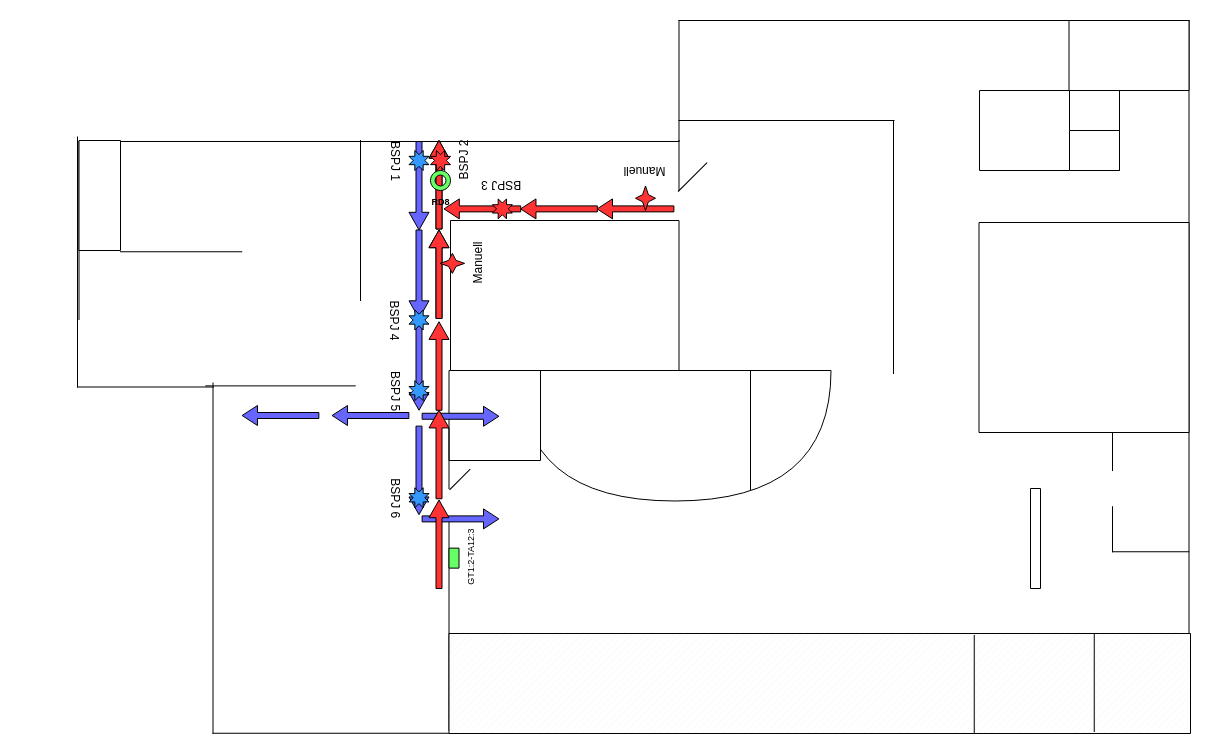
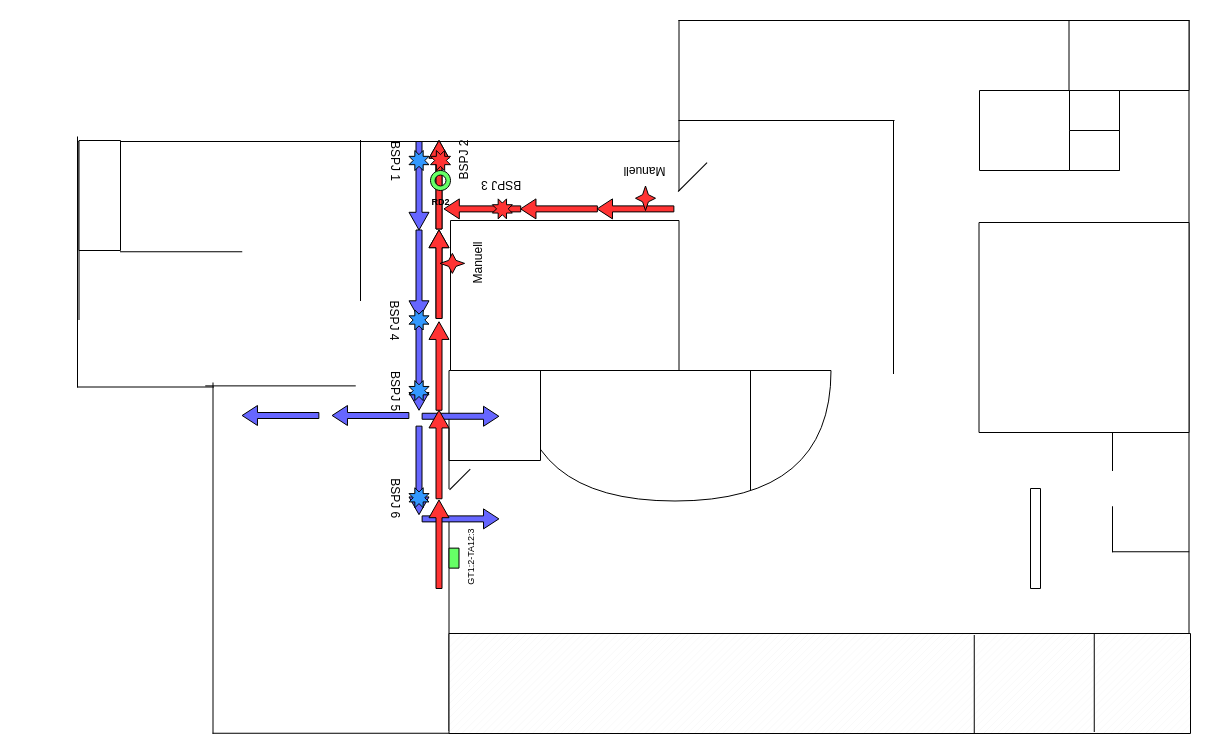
node "RD8": label "RD8" -> "RD2"
